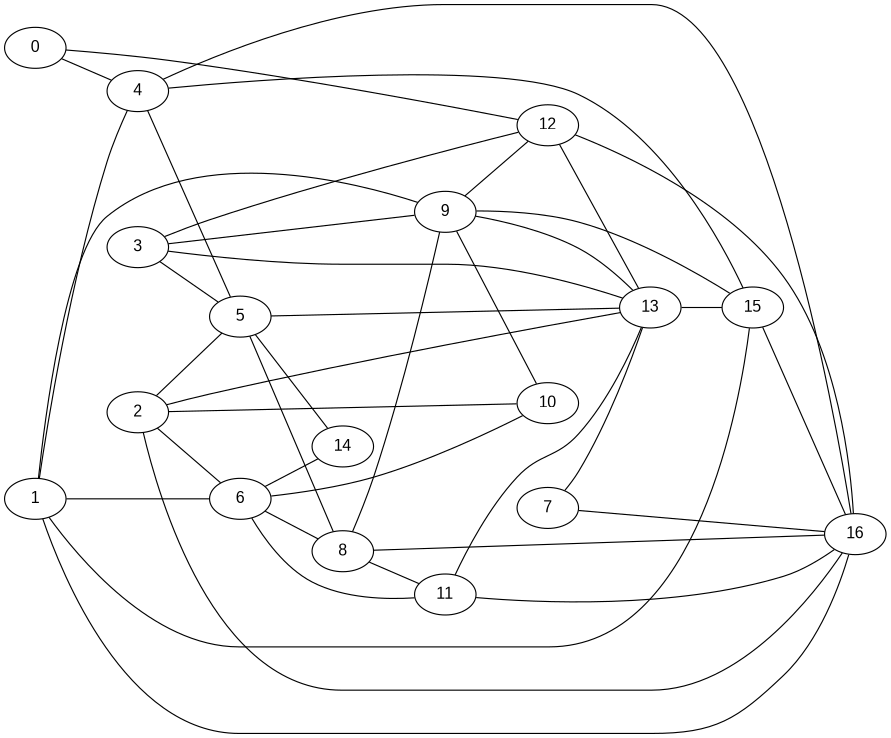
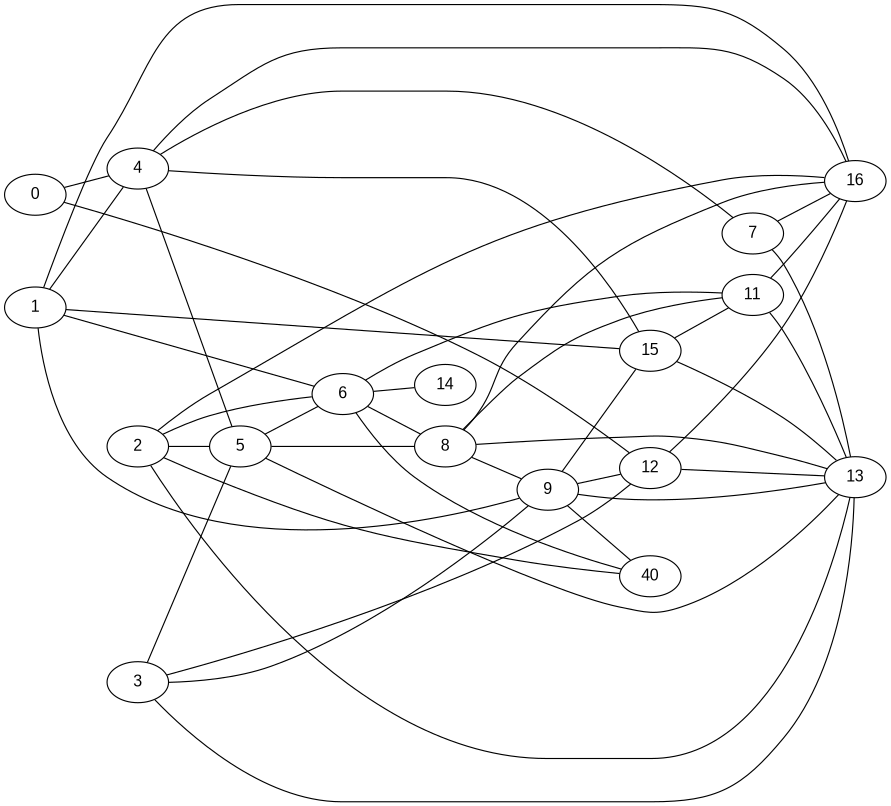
edge "4" -- "7": added
edge "5" -- "14": now "5" -- "6"
node "10": label "10" -> "40"
edge "15" -- "16": now "15" -- "11"
edge "8" -- "13": added
